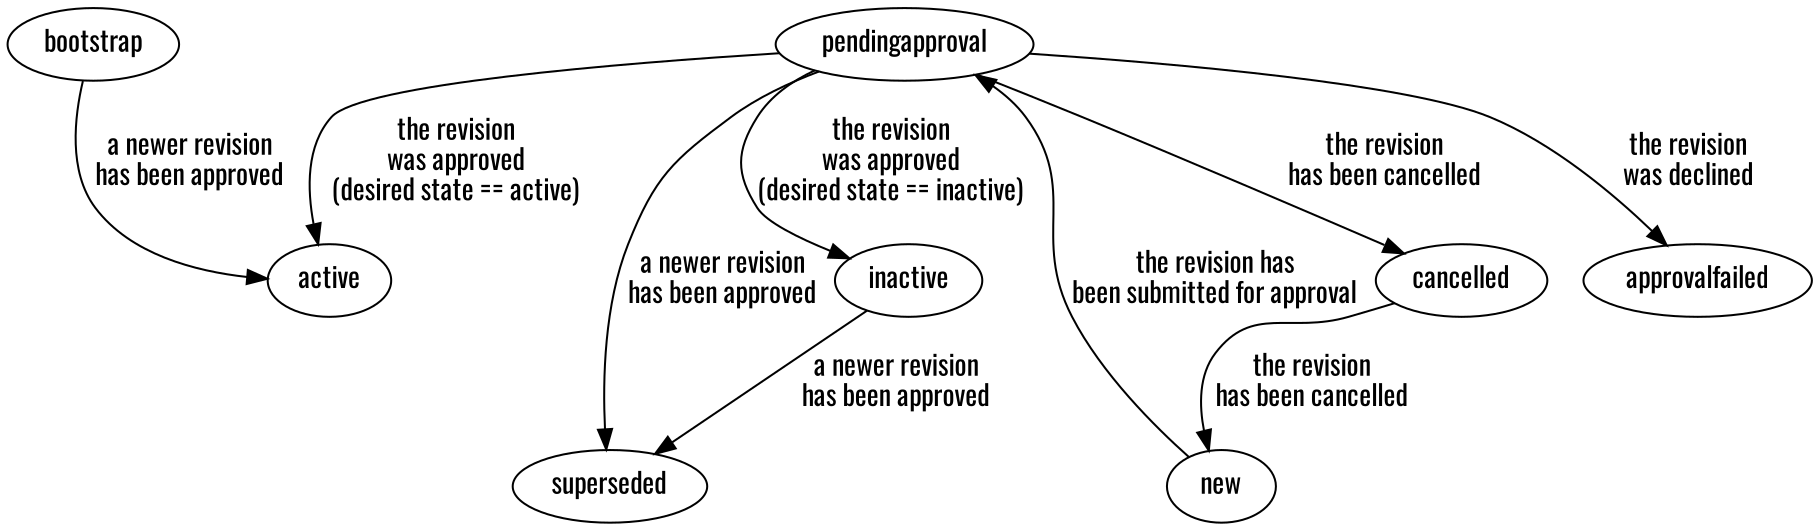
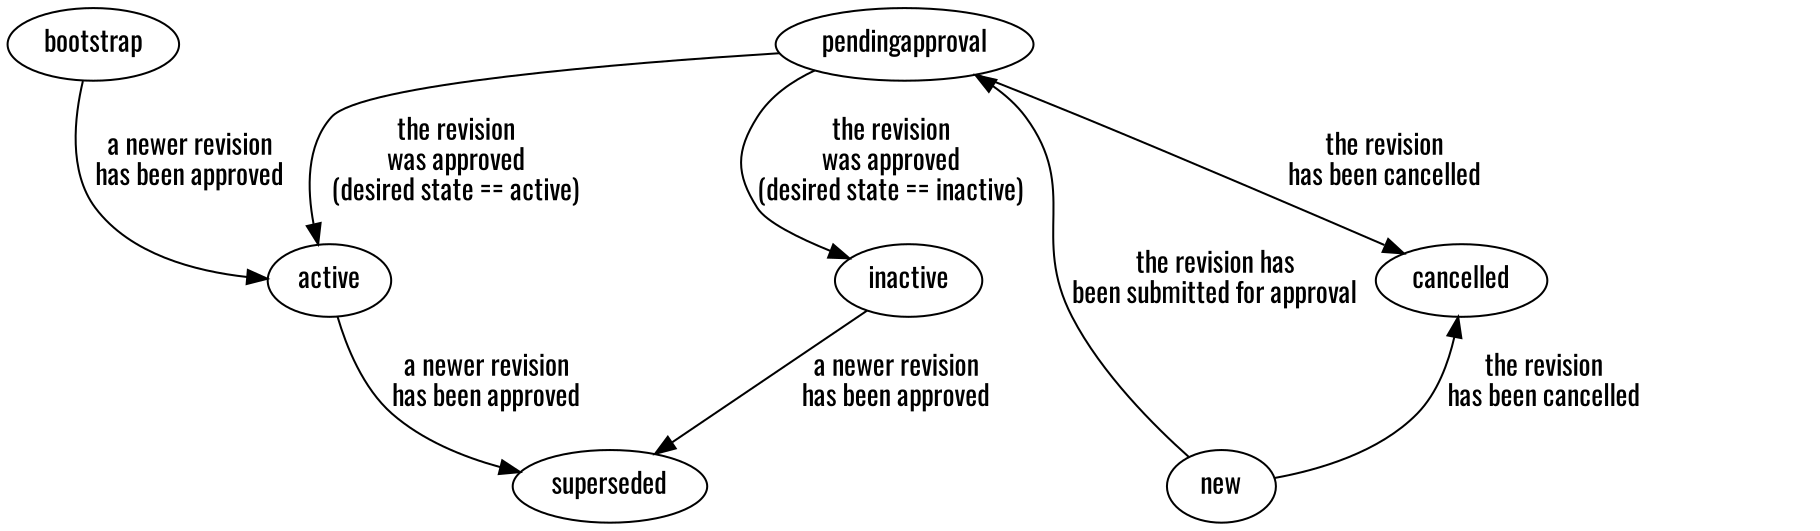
edge "pendingapproval" -> "superseded": now "active" -> "superseded"
node "approvalfailed": removed
edge "cancelled" -> "new": reversed
